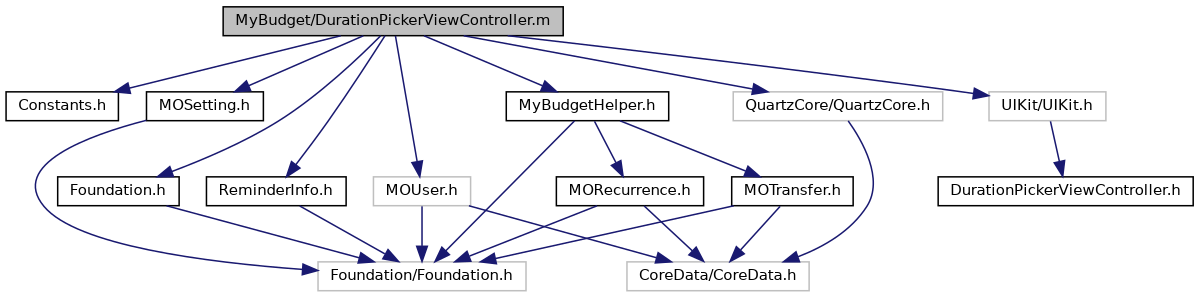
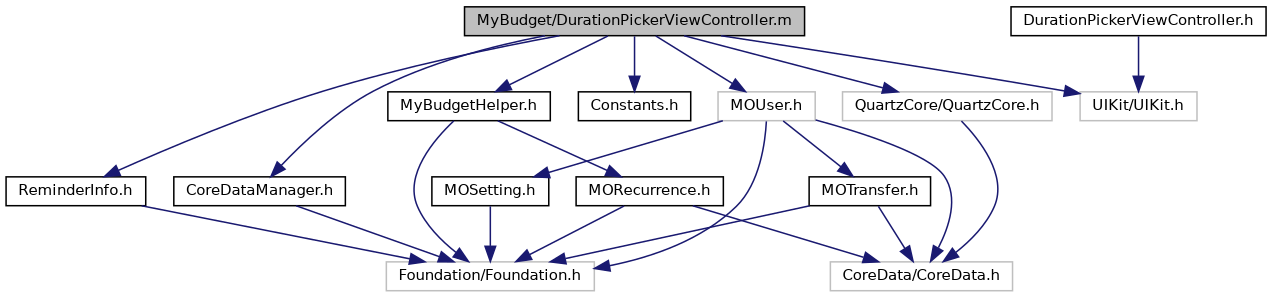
edge "MyBudget/DurationPickerViewController.m" -> "MOSetting.h": now "MOUser.h" -> "MOSetting.h"
edge "UIKit/UIKit.h" -> "DurationPickerViewController.h": reversed
edge "MyBudgetHelper.h" -> "MOTransfer.h": now "MOUser.h" -> "MOTransfer.h"
node "Foundation.h": label "Foundation.h" -> "CoreDataManager.h"
